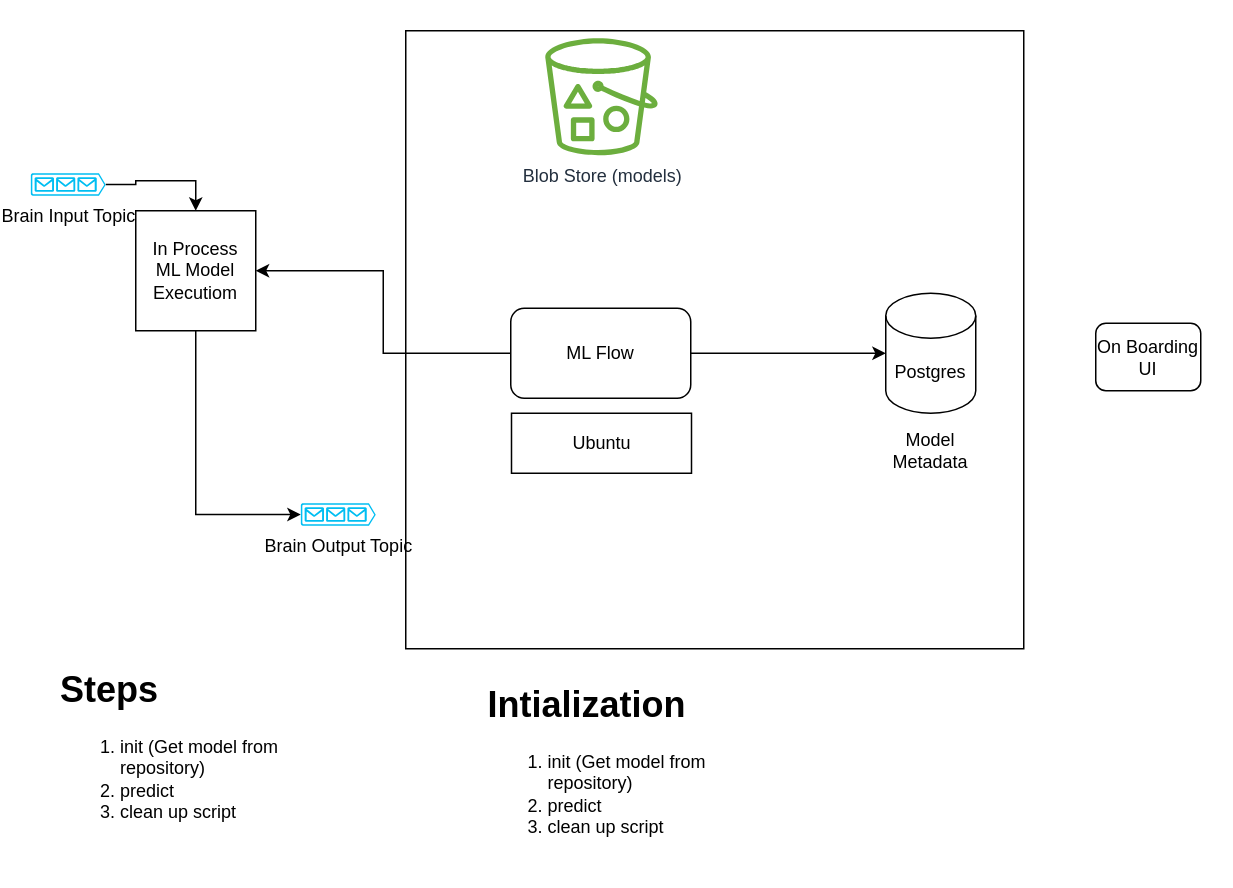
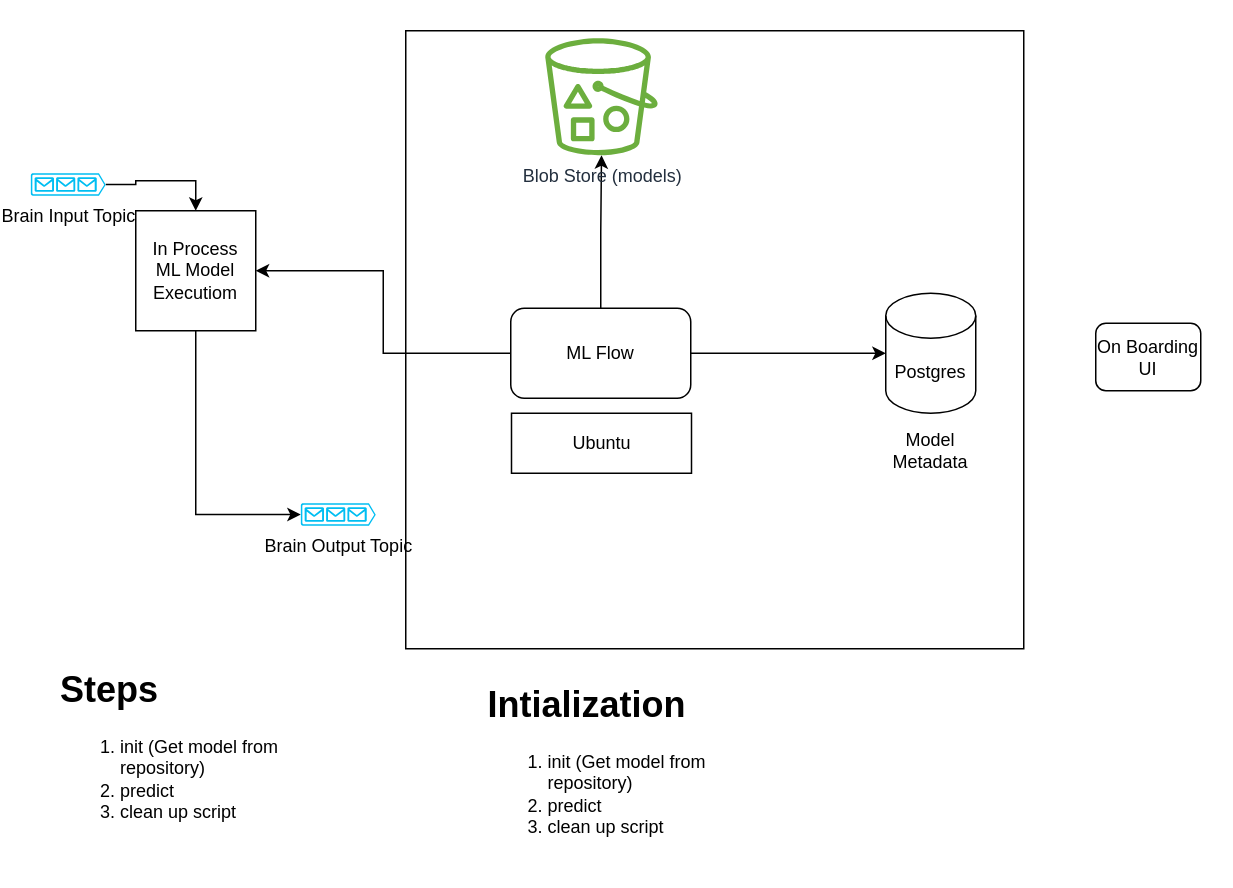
edge "ML Flow" -> "Blob Store (models)": added
